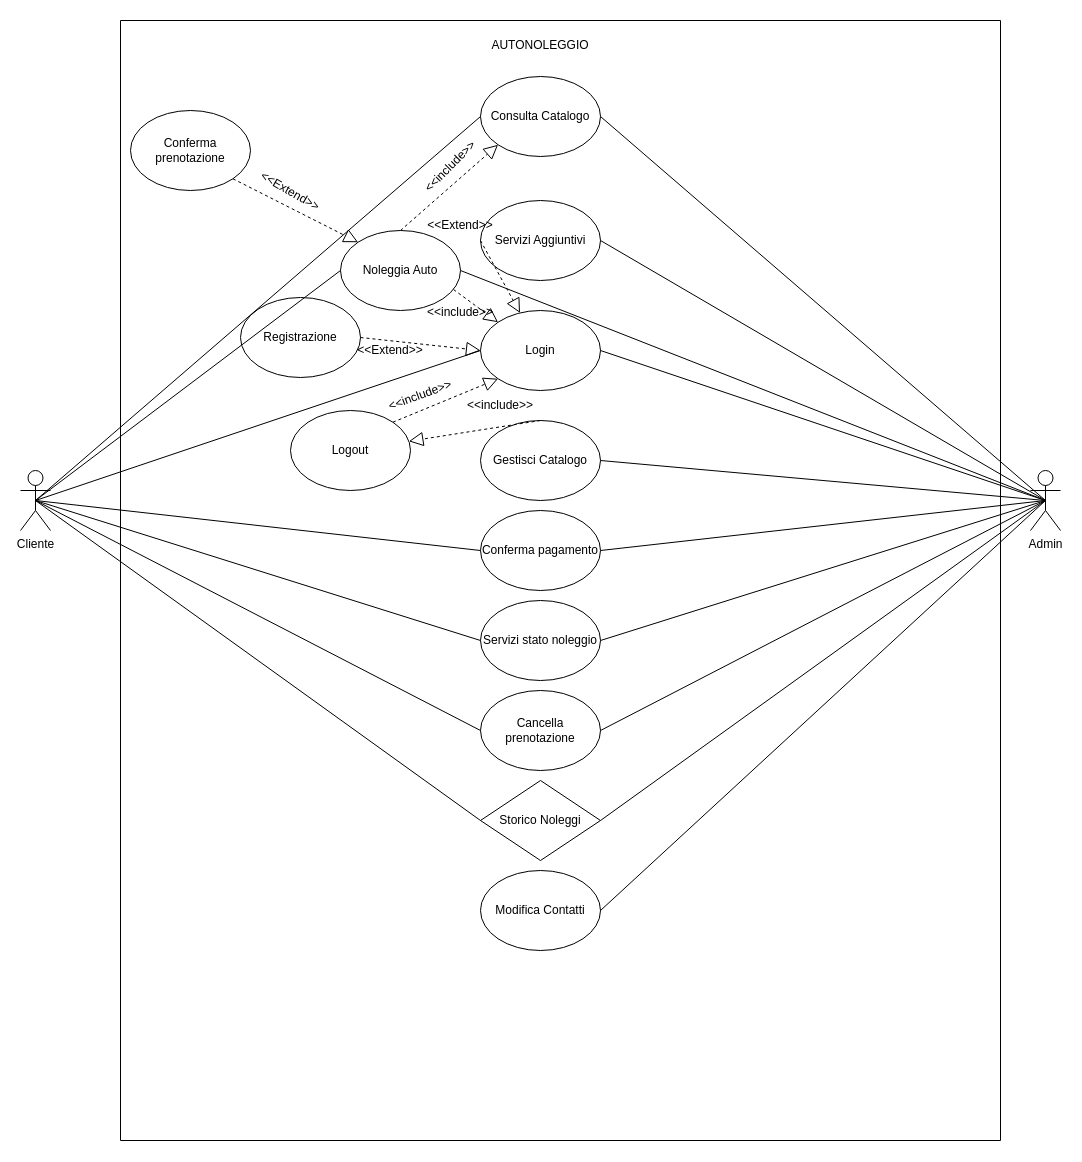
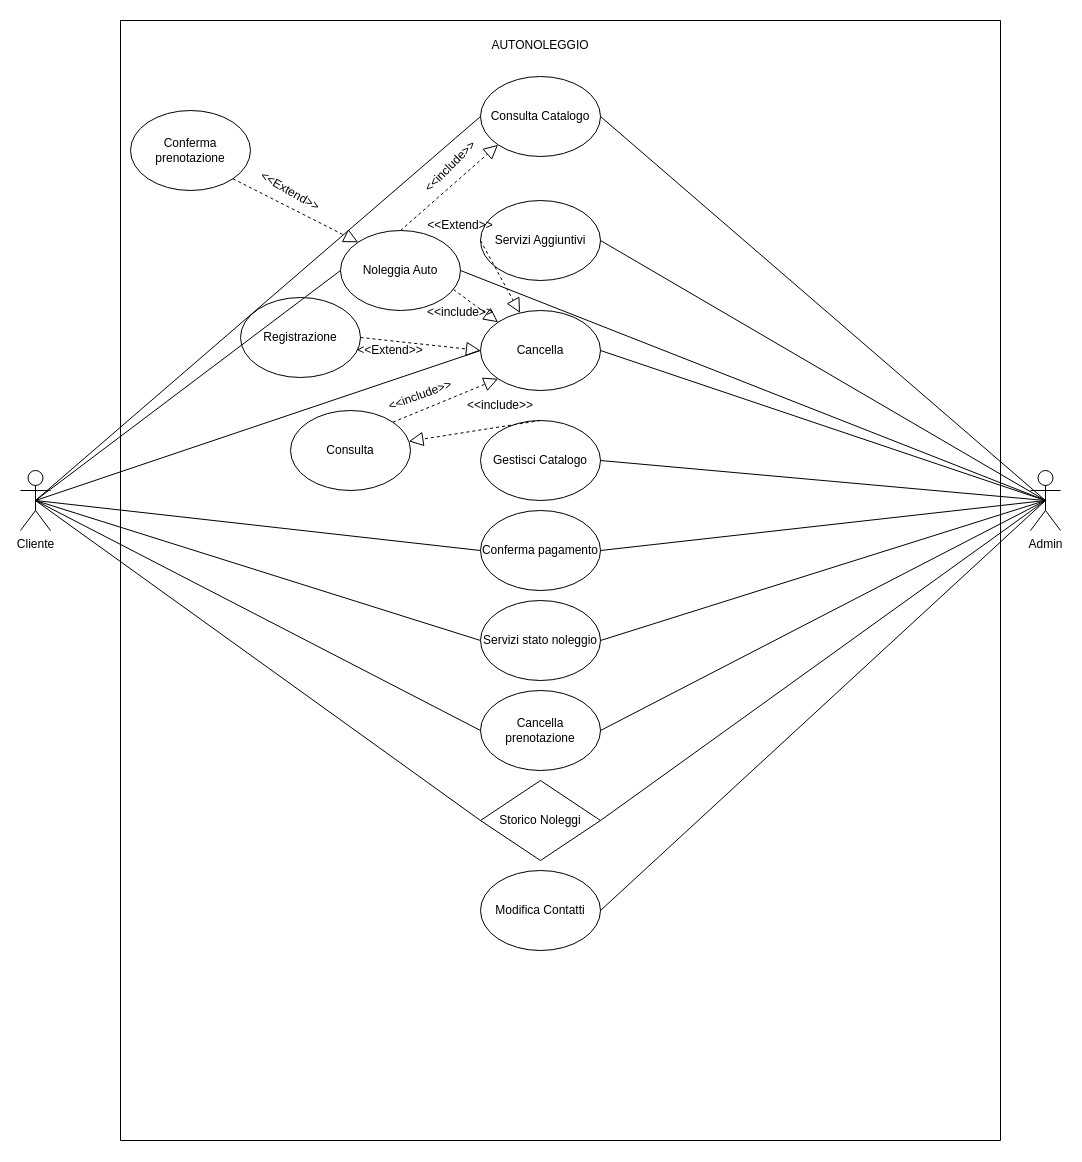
node "Login": label "Login" -> "Cancella"
node "Logout": label "Logout" -> "Consulta"
